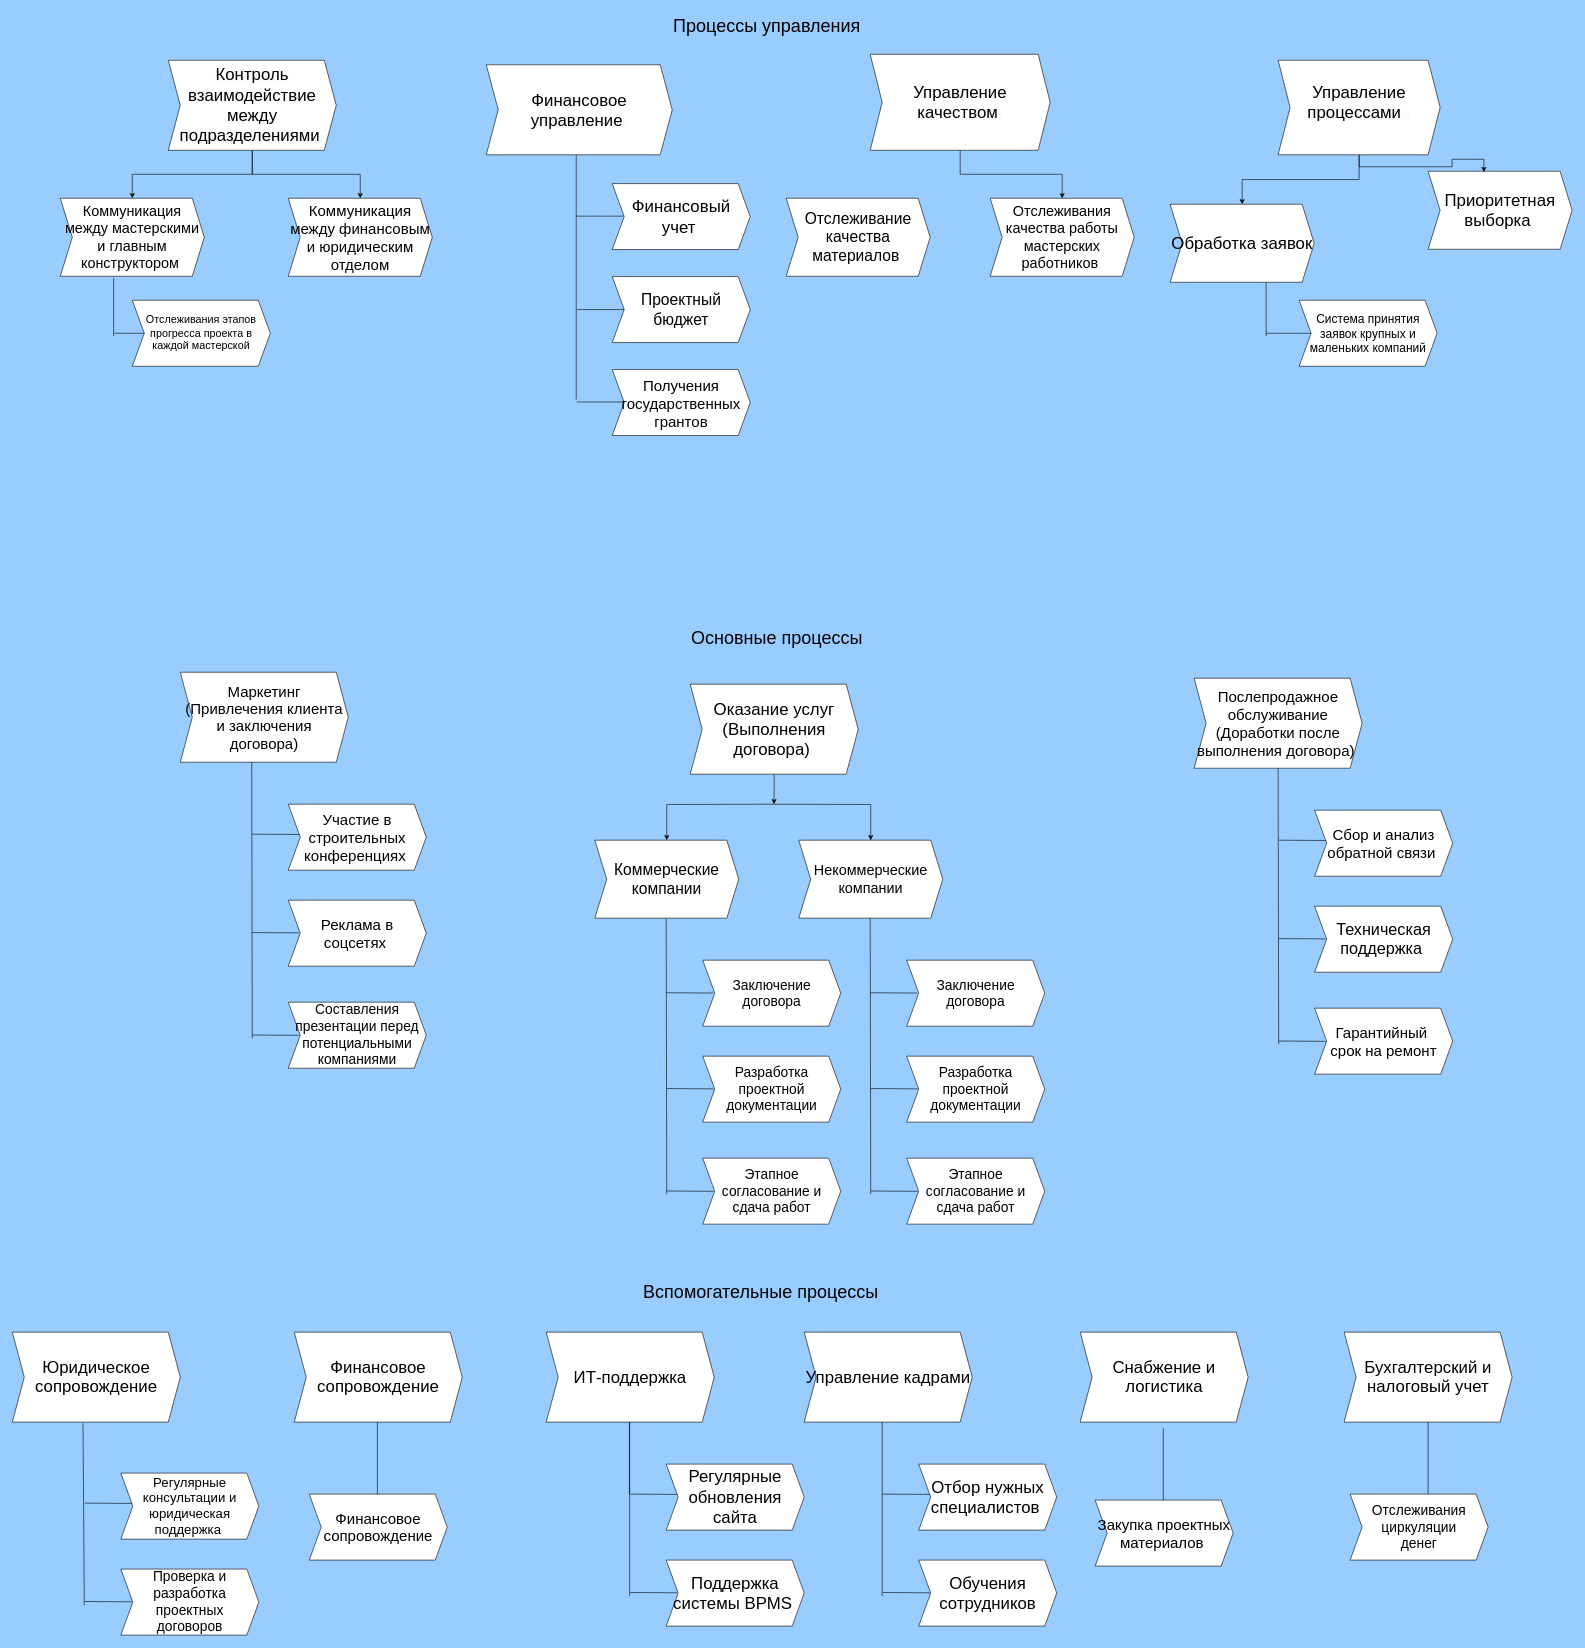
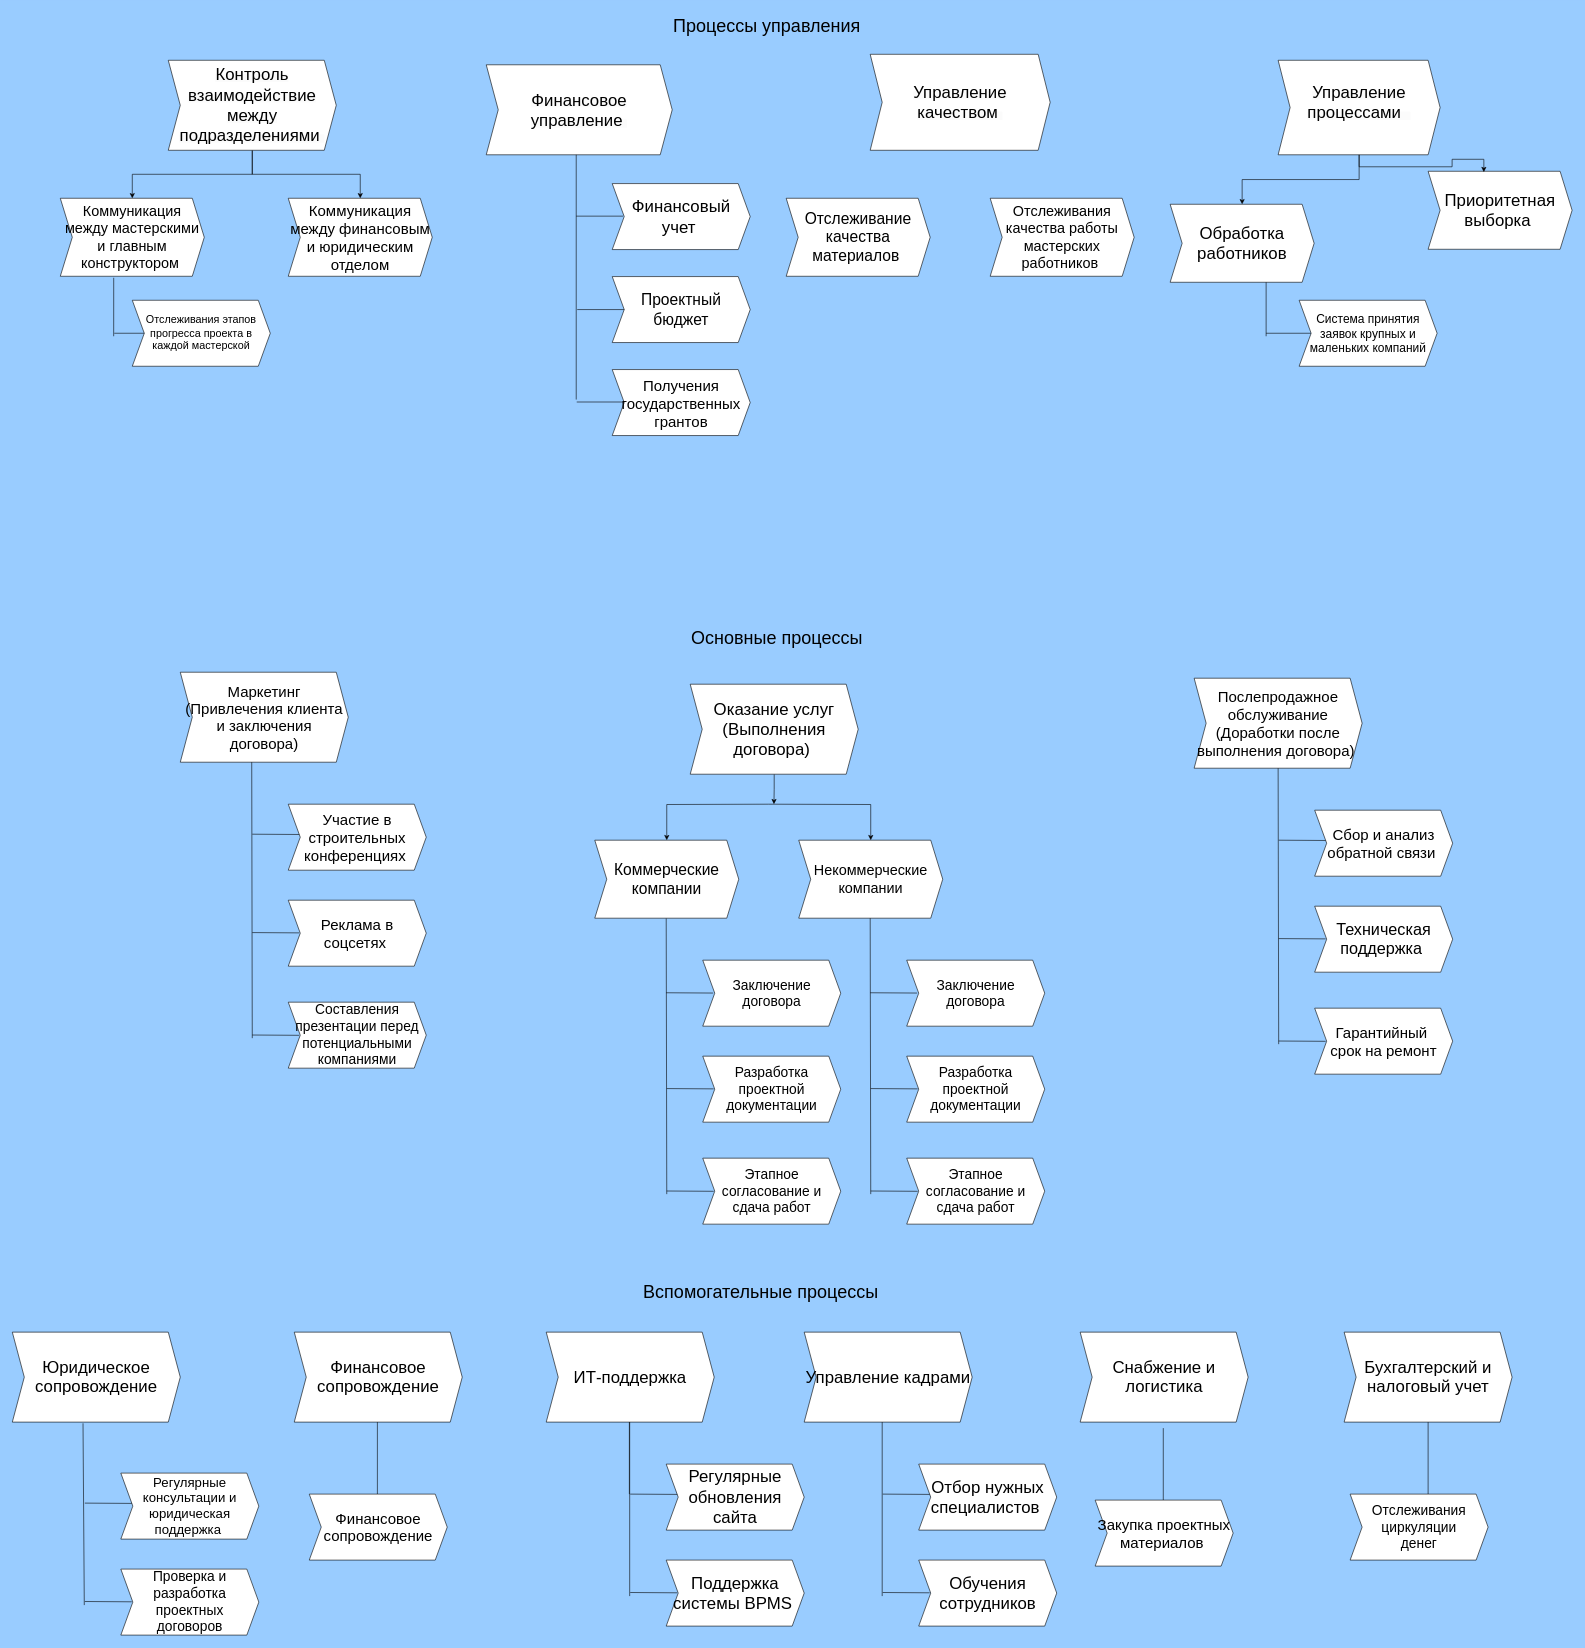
edge "Управление качеством" -> "Отслеживания качества работы мастерских работников": removed
node "Обработка заявок": label "Обработка заявок" -> "Обработка работников"
